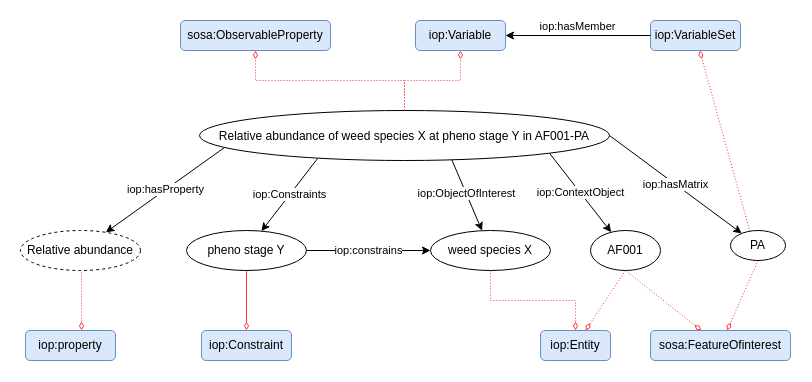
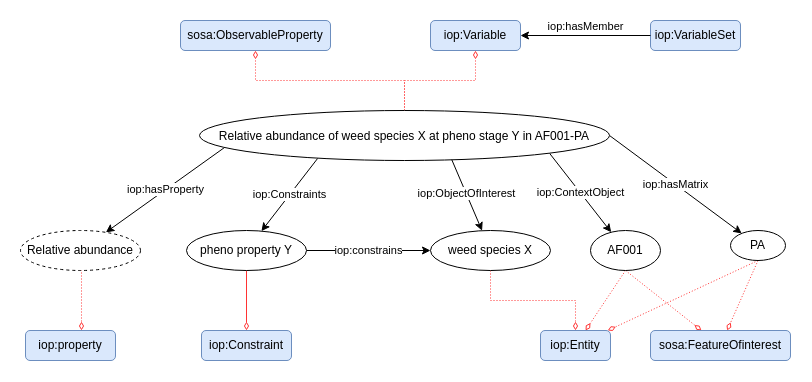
node "iop:Variable": moved (461, 36) -> (476, 36)
edge "PA" -> "iop:VariableSet": now "PA" -> "iop:Entity"
node "pheno stage Y": label "pheno stage Y" -> "pheno property Y"
